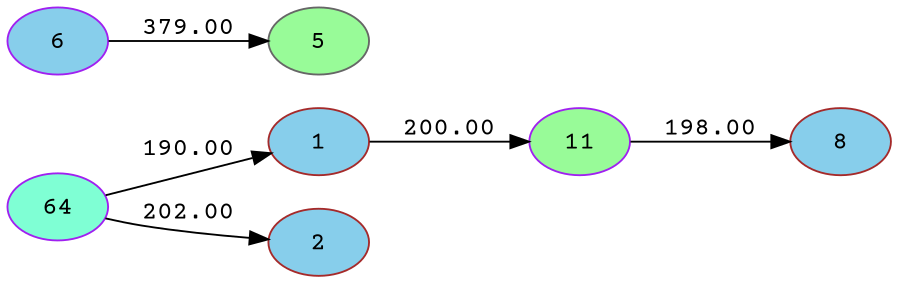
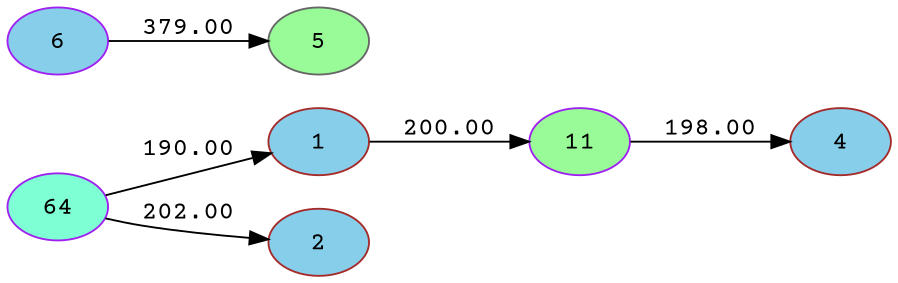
node "8": label "8" -> "4"
